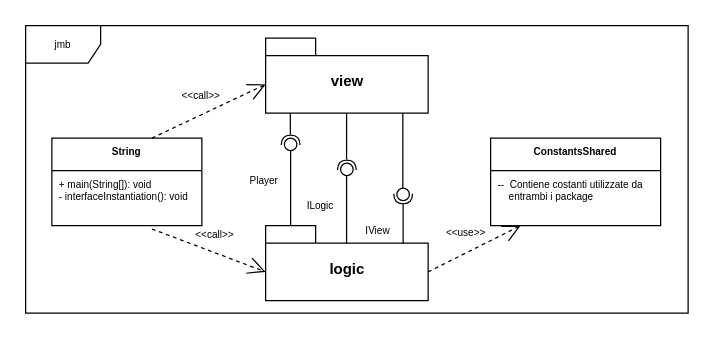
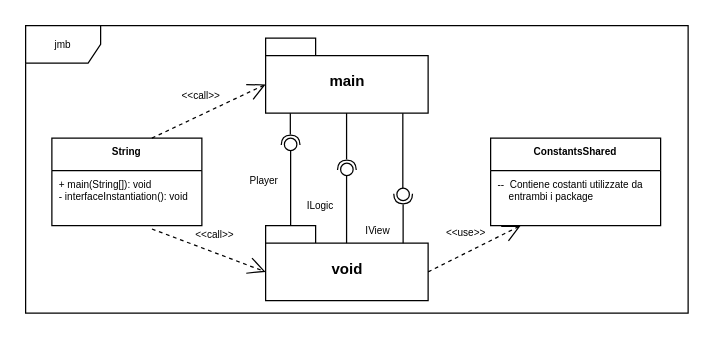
node "view": label "view" -> "main"
node "logic": label "logic" -> "void"
